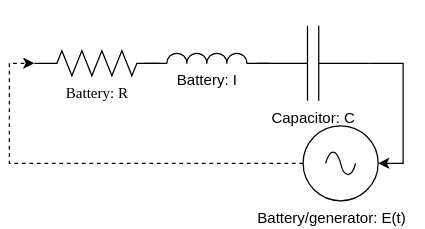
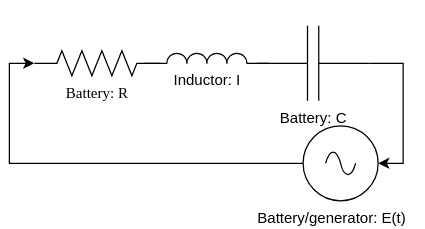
node "Battery: I": label "Battery: I" -> "Inductor: I"
node "Capacitor: C": label "Capacitor: C" -> "Battery: C"
edge "Battery/generator: E(t)" -> "Battery: R": style dashed -> solid
